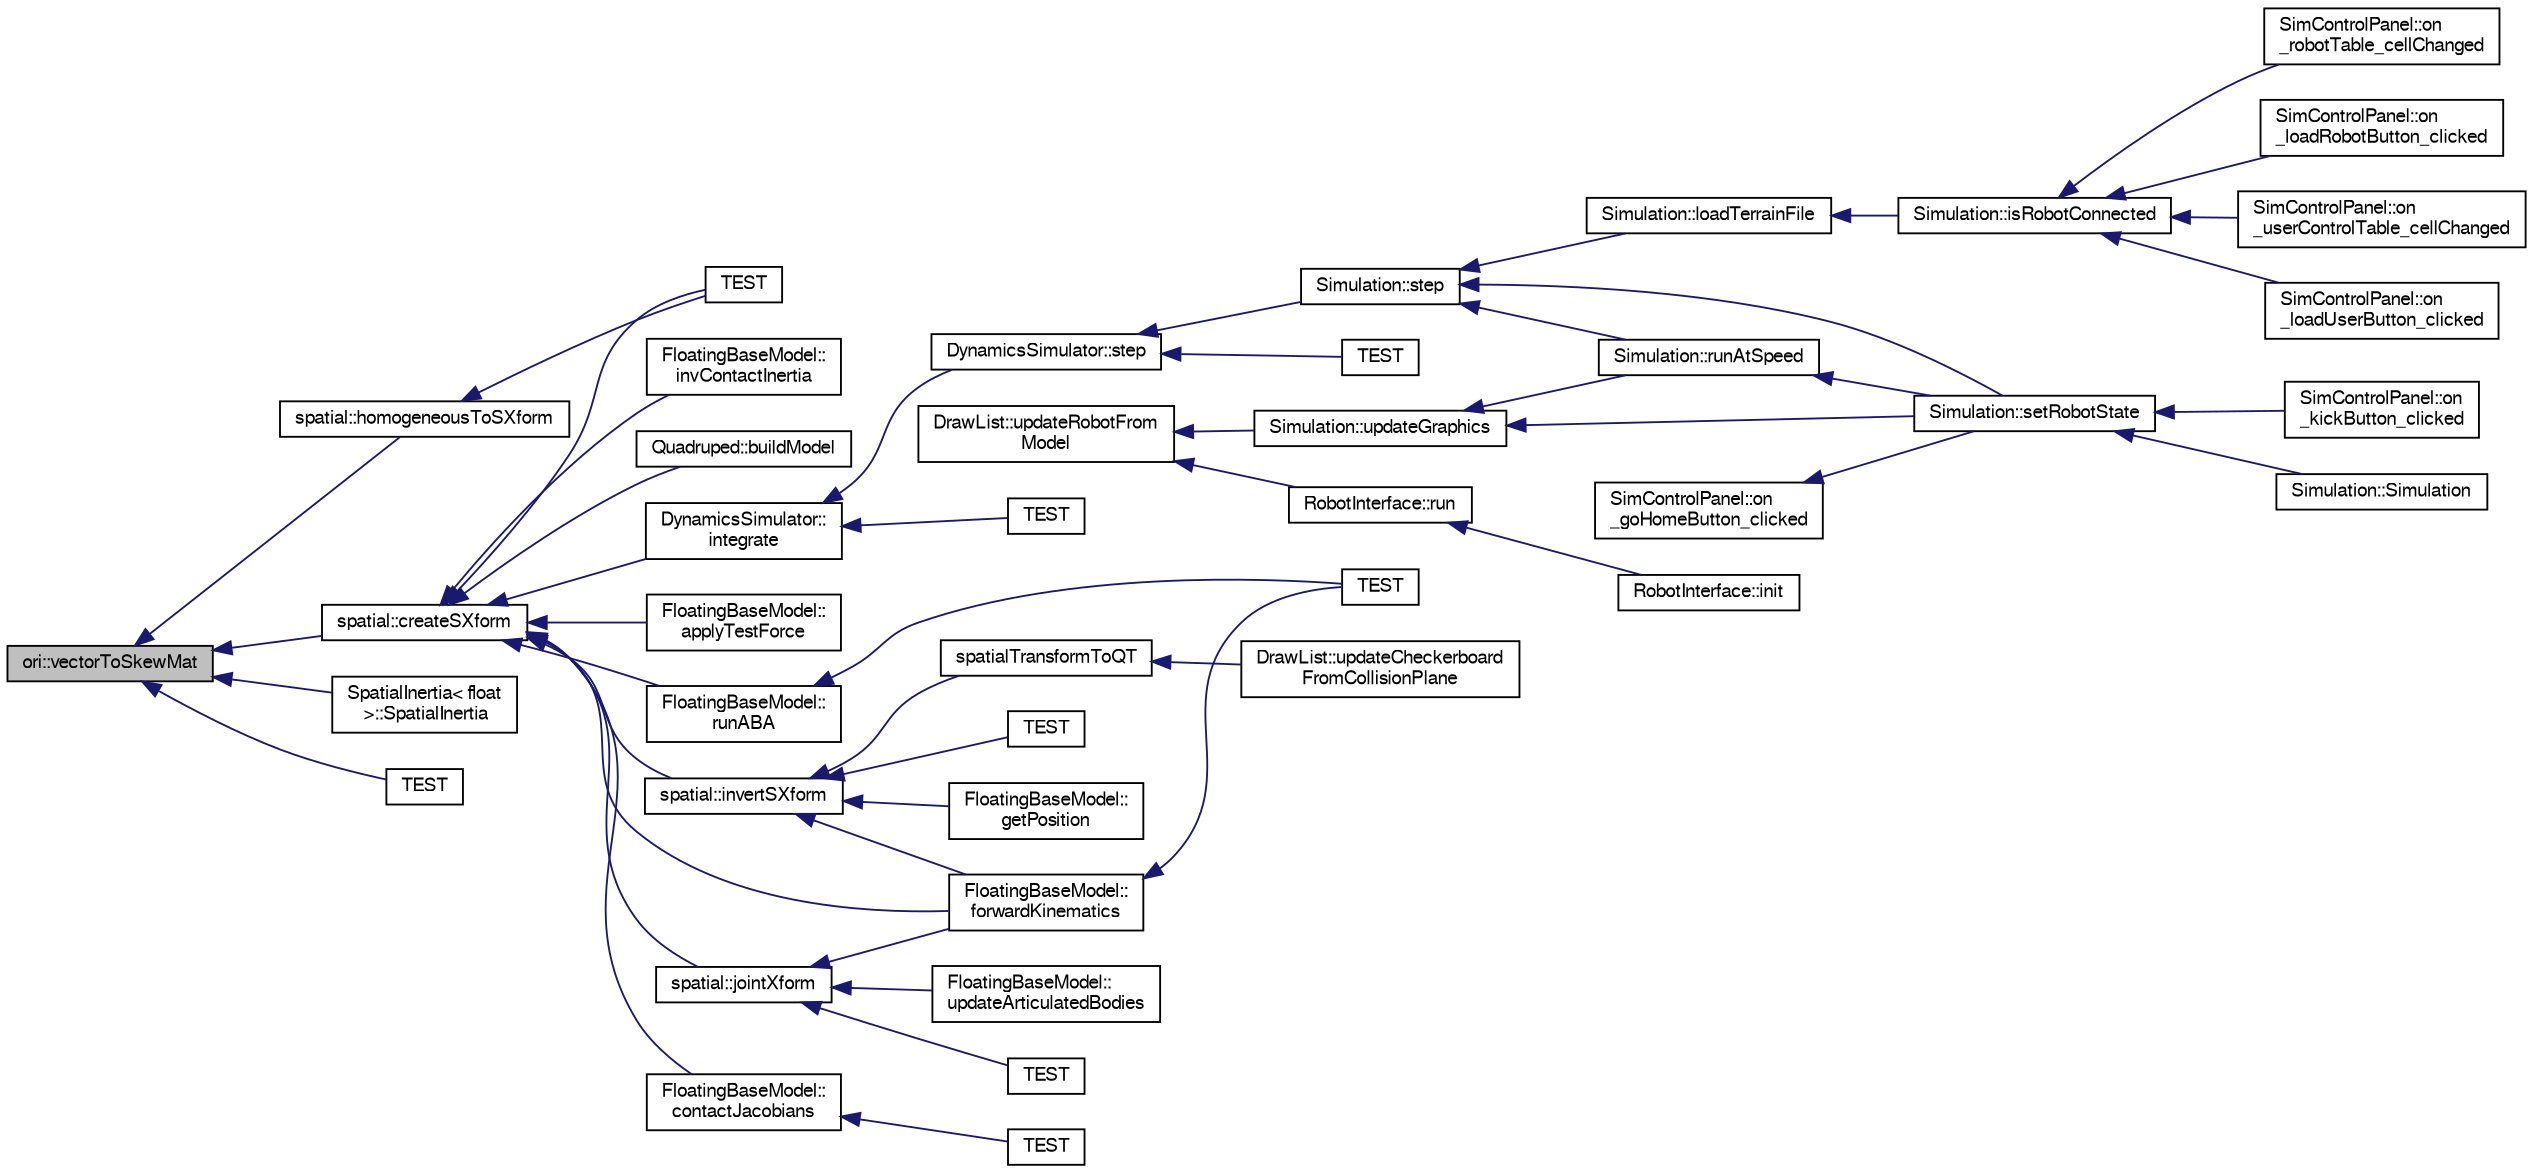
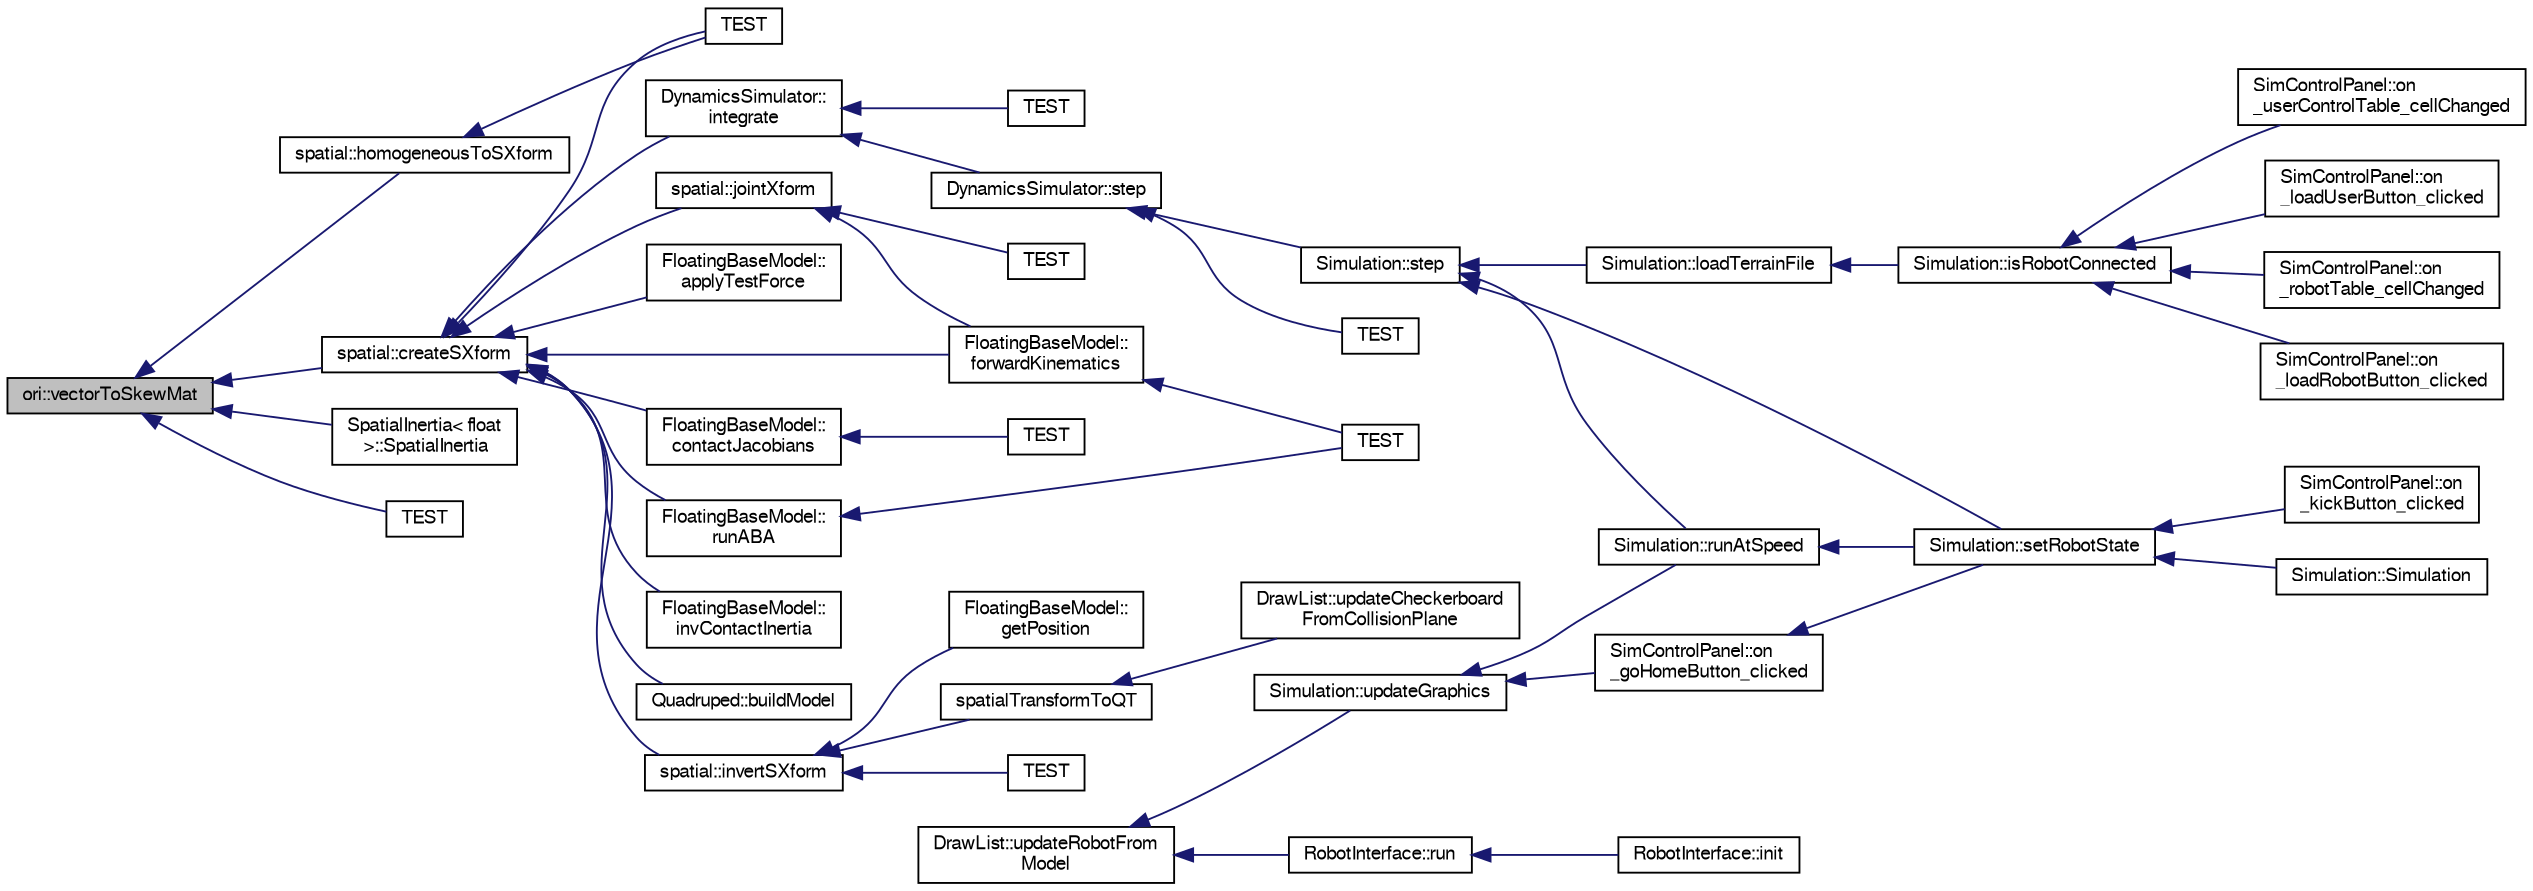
edge "Simulation::setRobotState" -> "Simulation::updateGraphics": now "SimControlPanel::on _goHomeButton_clicked" -> "Simulation::updateGraphics"
edge "FloatingBaseModel:: forwardKinematics" -> "spatial::invertSXform": removed
node "FloatingBaseModel:: updateArticulatedBodies": removed
